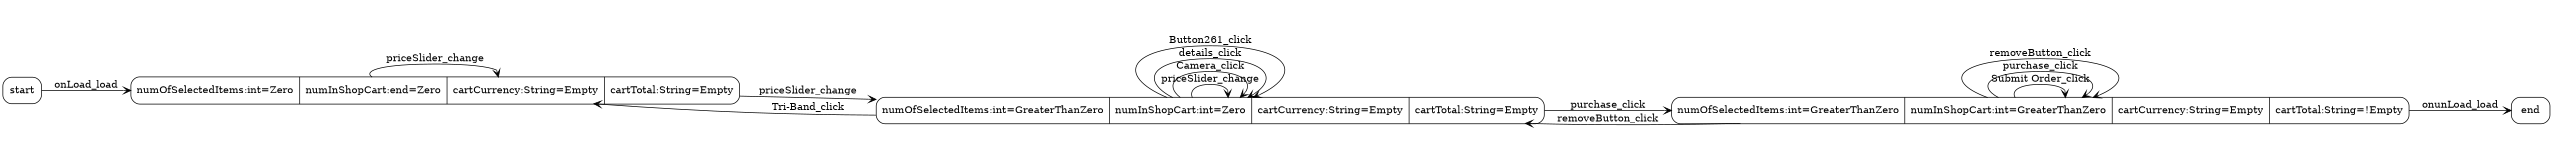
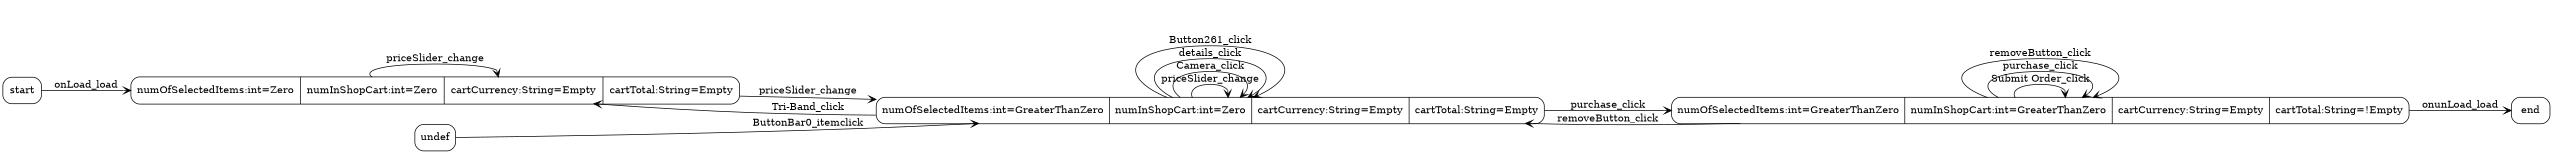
node "numOfSelectedItems:int=Zero": text "numInShopCart:end=Zero" -> "numInShopCart:int=Zero"
node "undef": added
